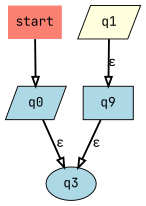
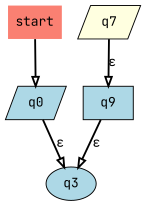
node "q1": label "q1" -> "q7"
